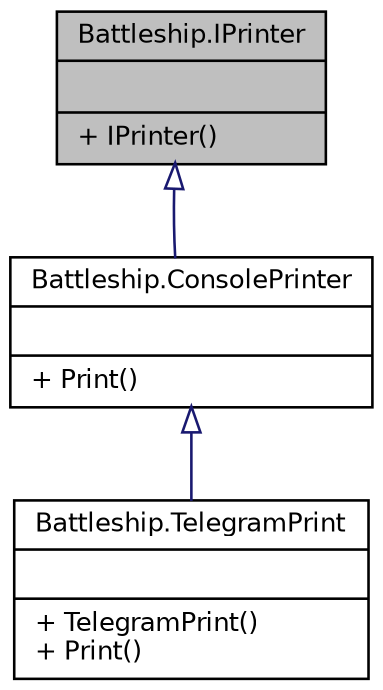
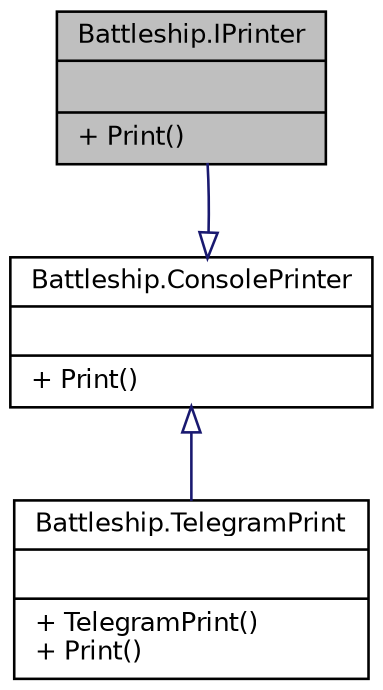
node "Battleship.IPrinter": text "+ IPrinter()" -> "+ Print()"
edge "Battleship.ConsolePrinter" -> "Battleship.IPrinter": reversed
